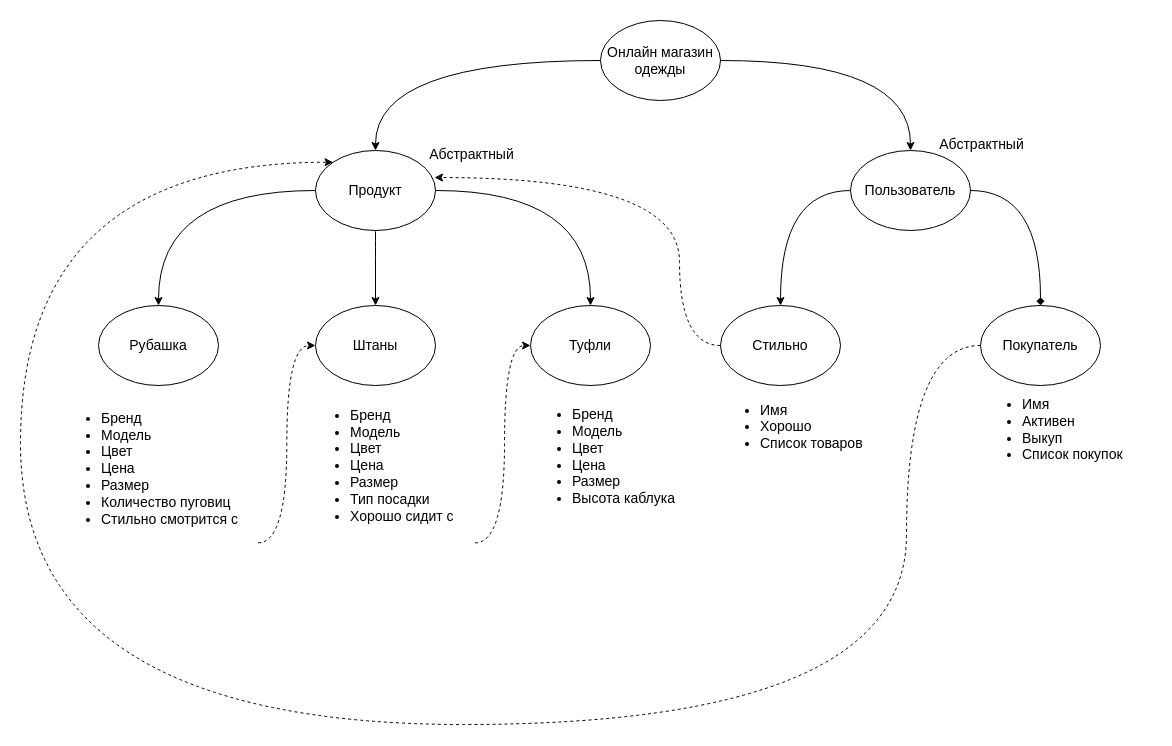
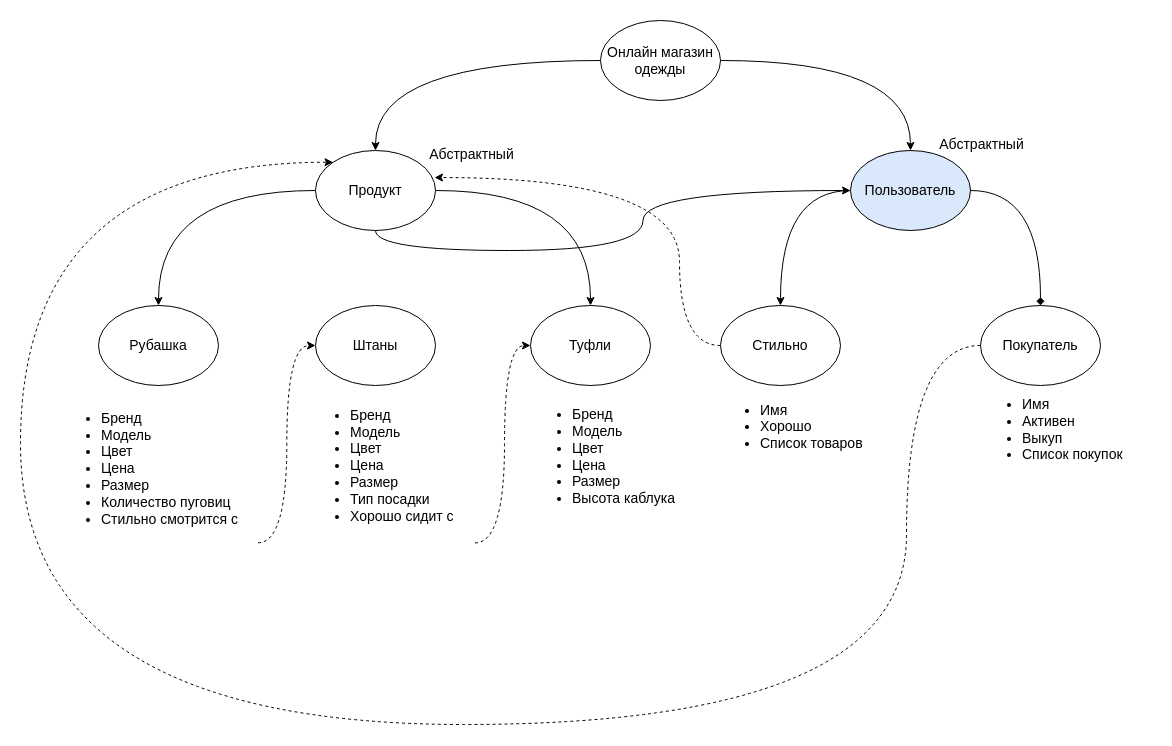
node "Пользователь": fillcolor #ffffff -> #dae8fc
edge "Продукт" -> "Штаны": now "Продукт" -> "Пользователь"
